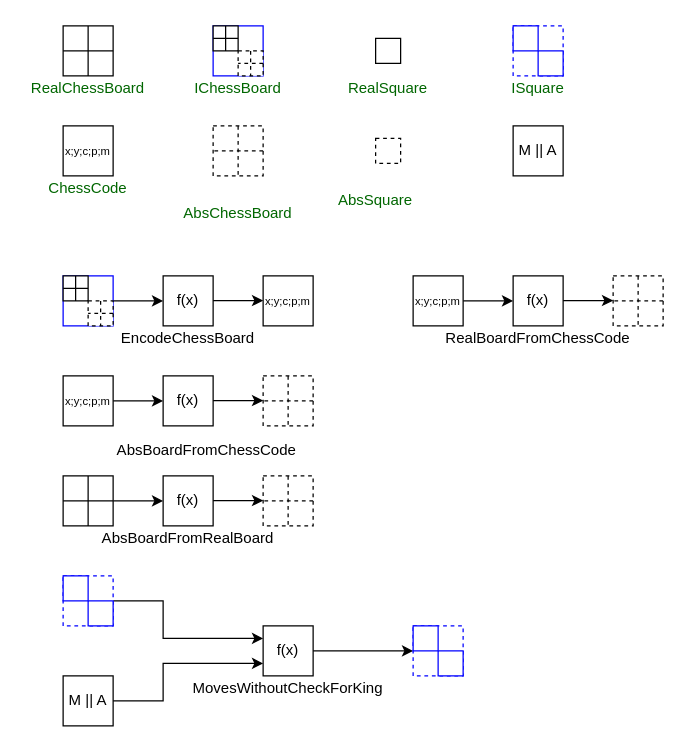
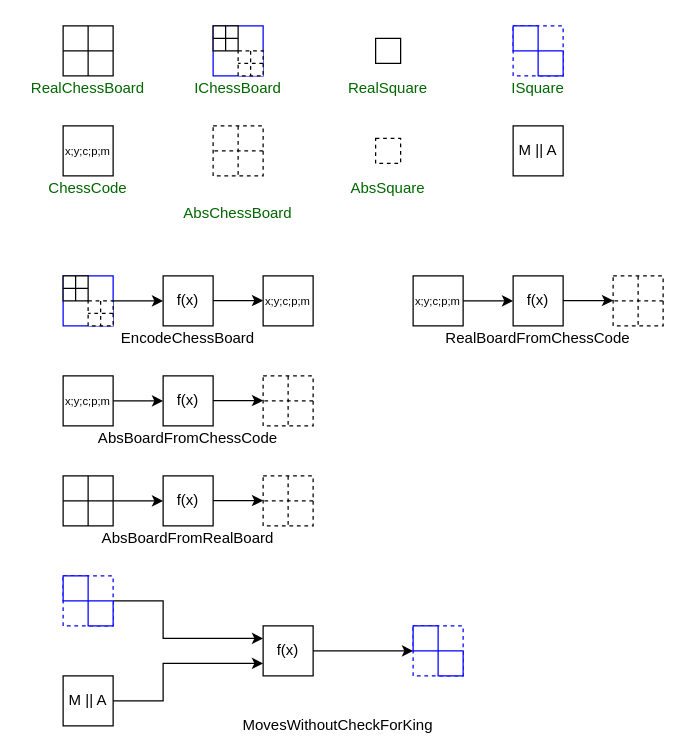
node "AbsSquare": moved (376, 201) -> (388, 188)
node "AbsBoardFromChessCode": moved (207, 451) -> (188, 438)
node "MovesWithoutCheckForKing": moved (288, 688) -> (338, 726)
